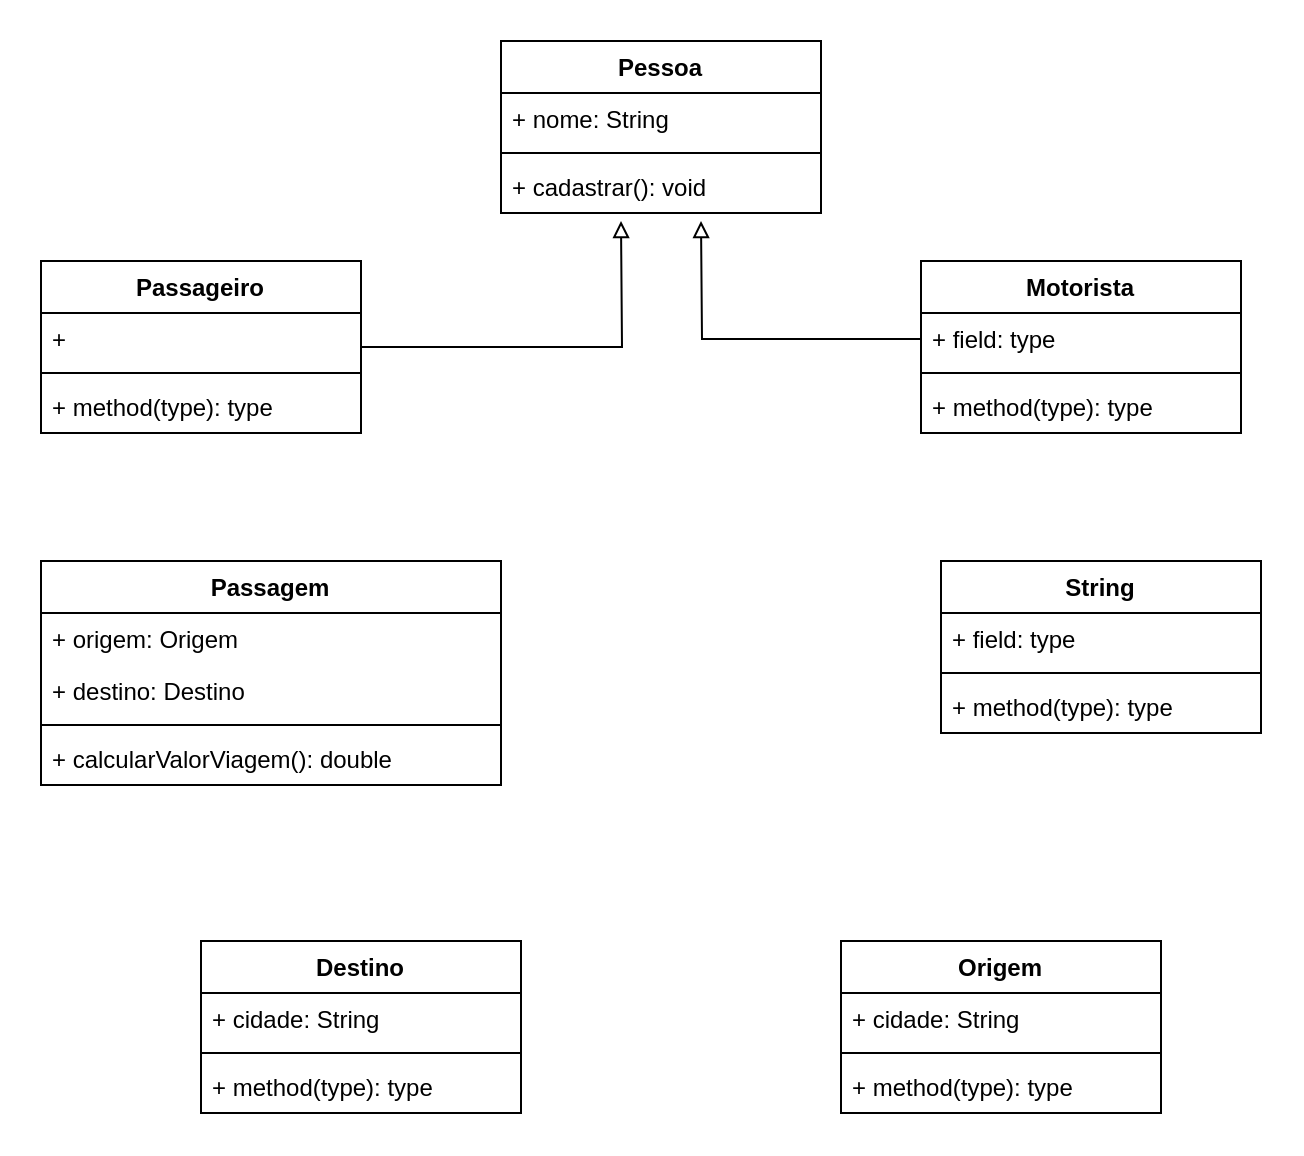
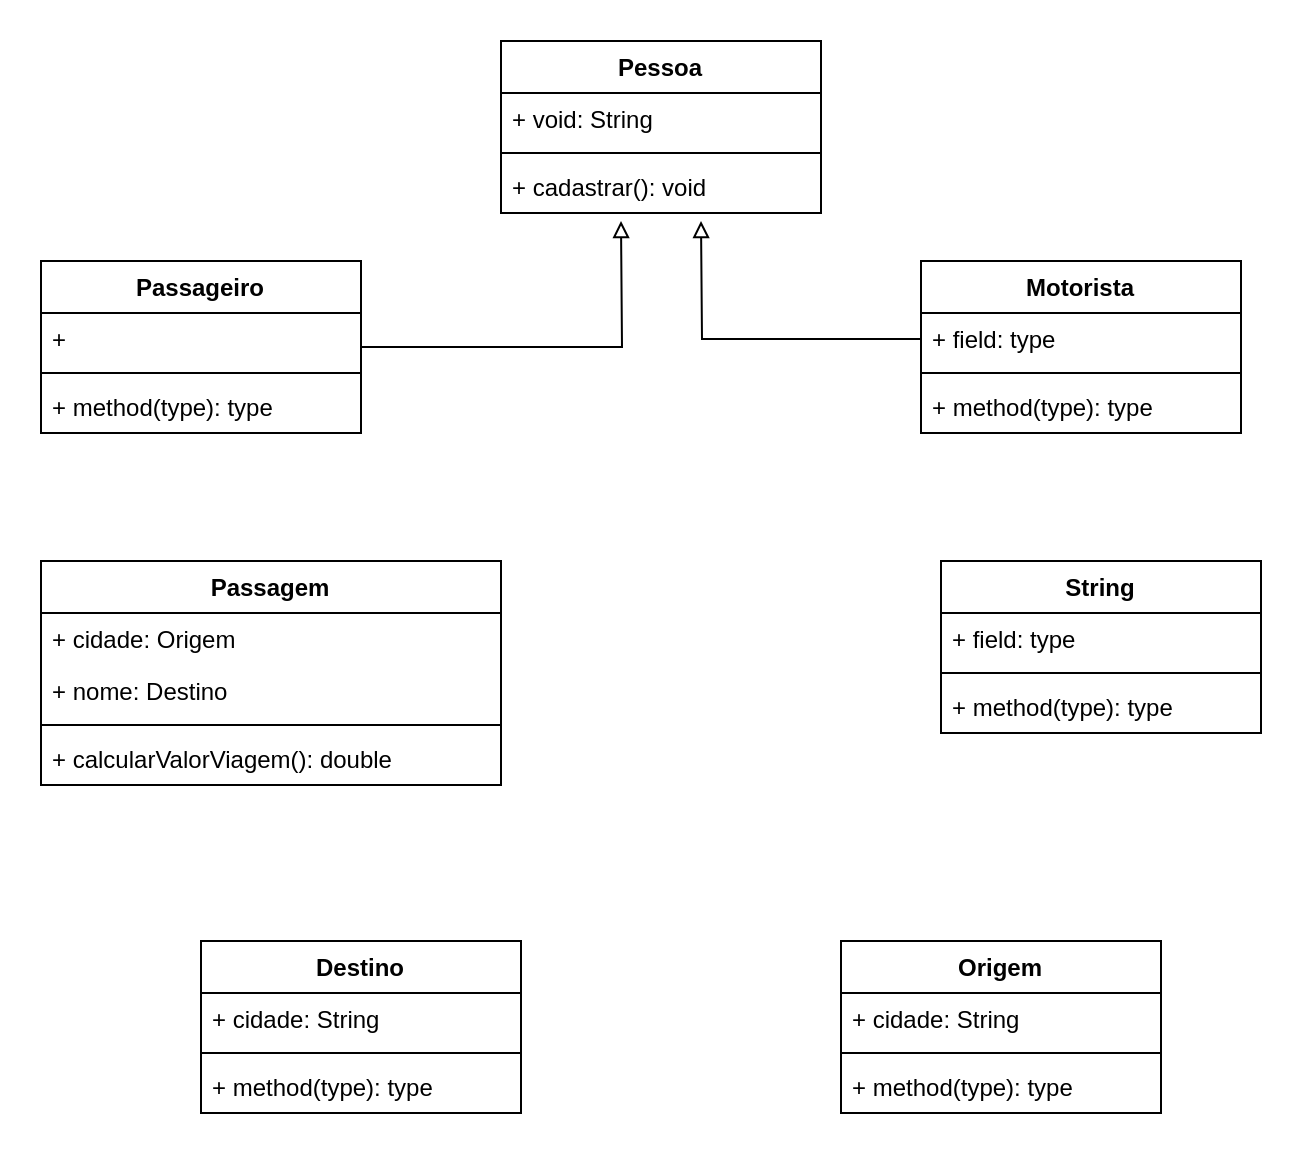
node "+ nome: String": label "+ nome: String" -> "+ void: String"
node "+ origem: Origem": label "+ origem: Origem" -> "+ cidade: Origem"
node "+ destino: Destino": label "+ destino: Destino" -> "+ nome: Destino"
